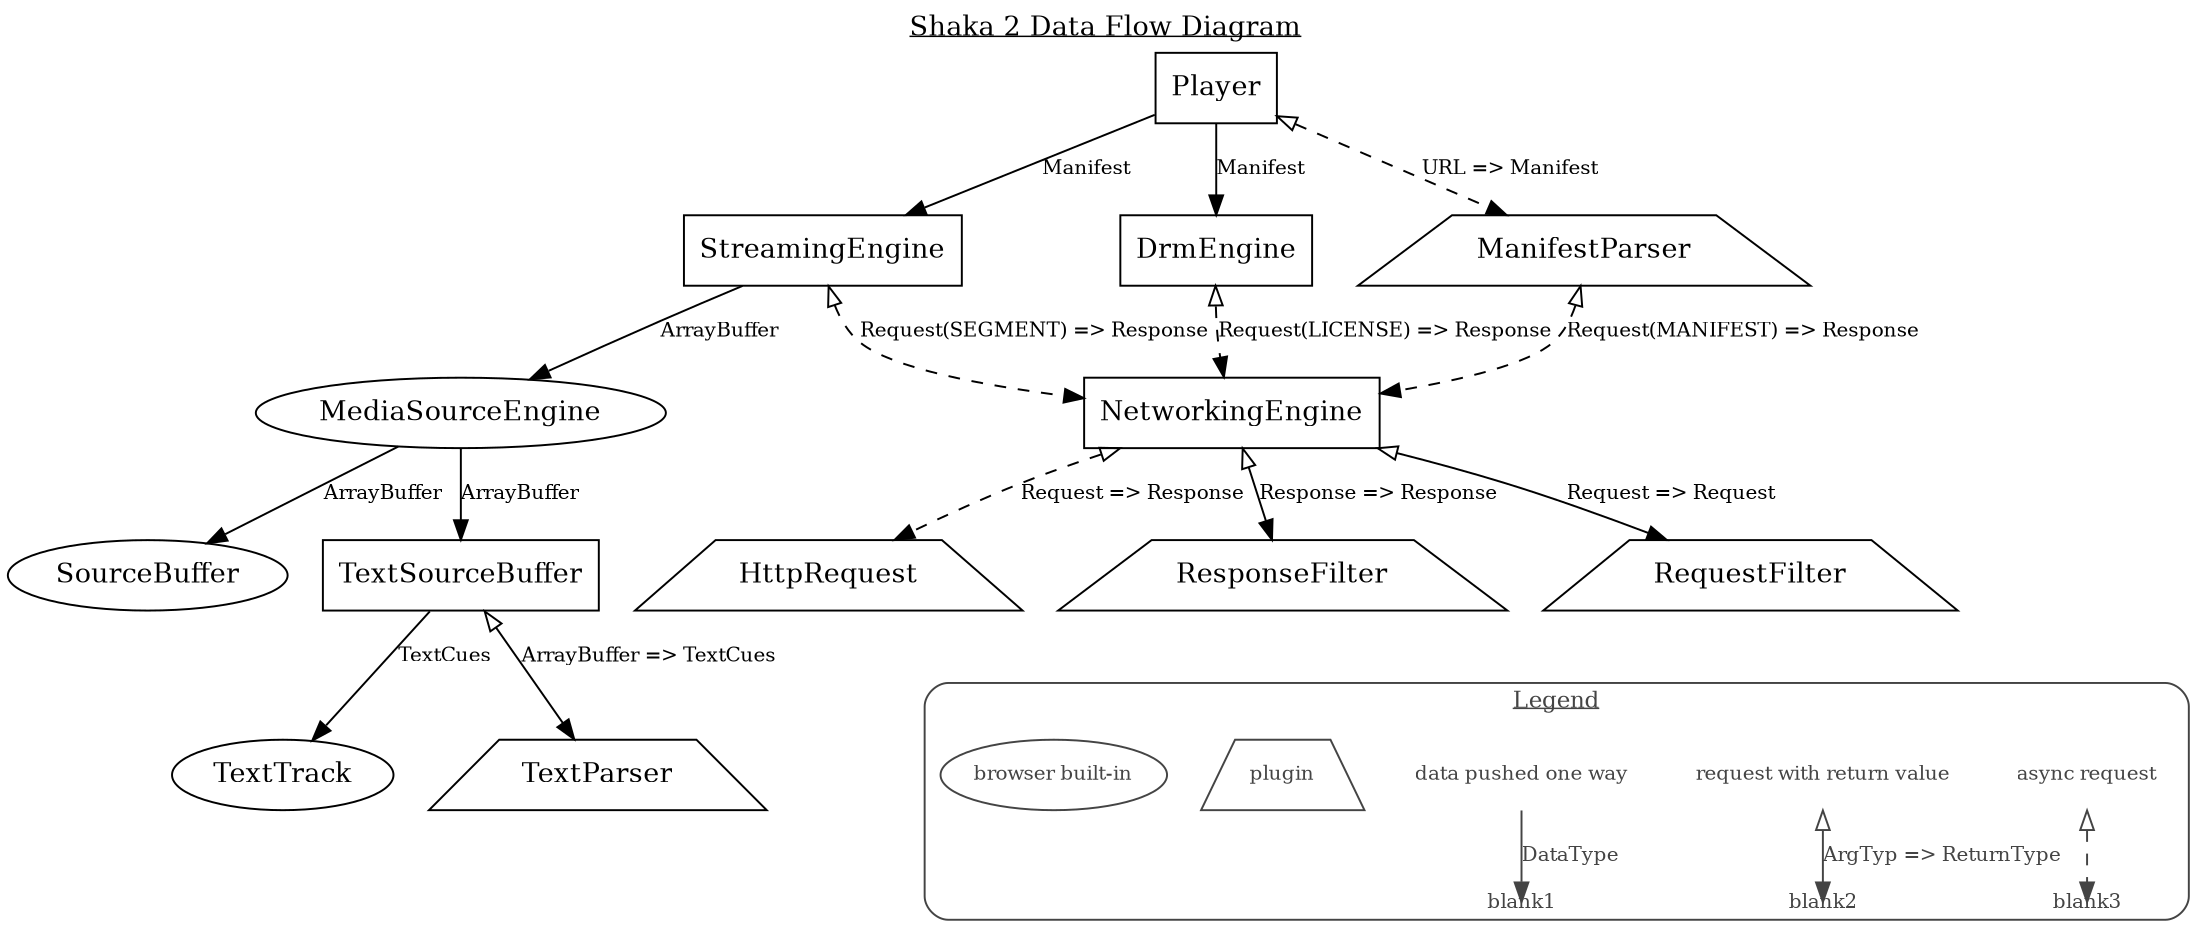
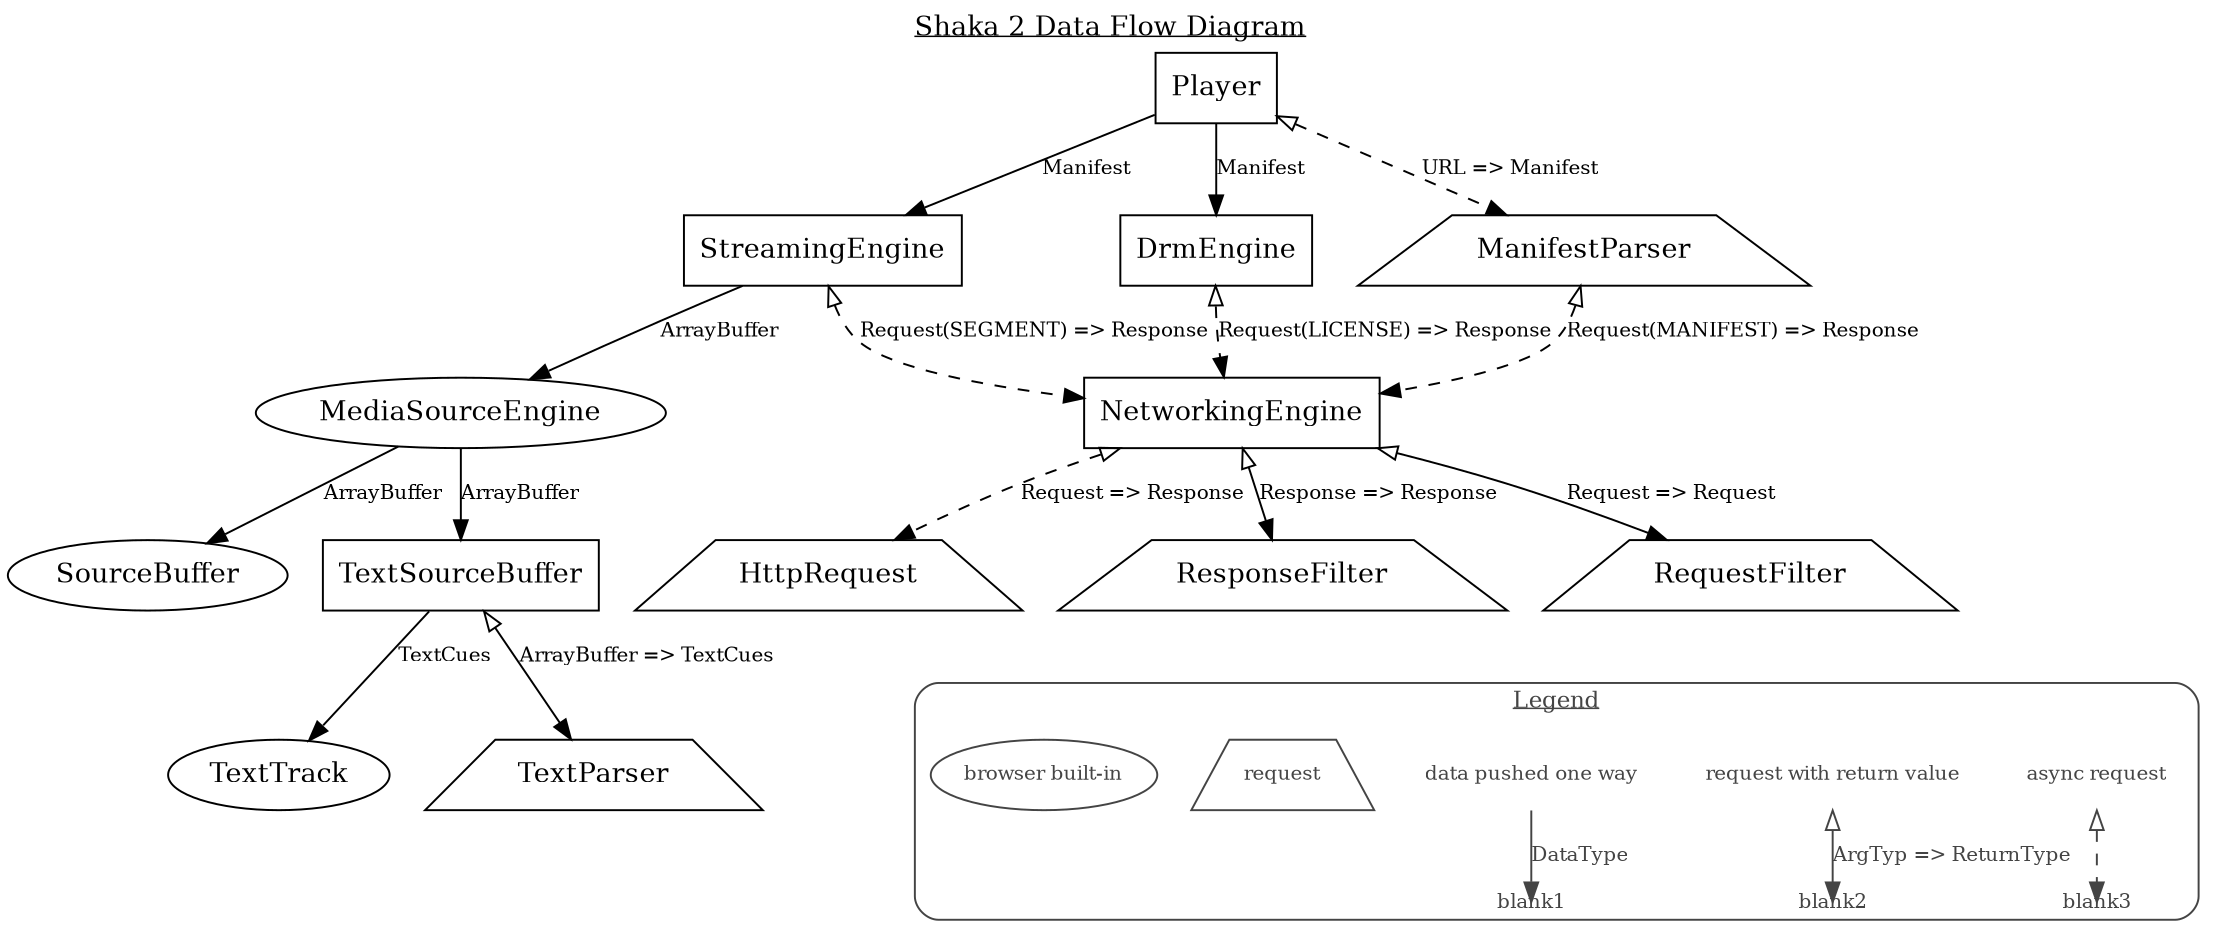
node "plugin": label "plugin" -> "request"
